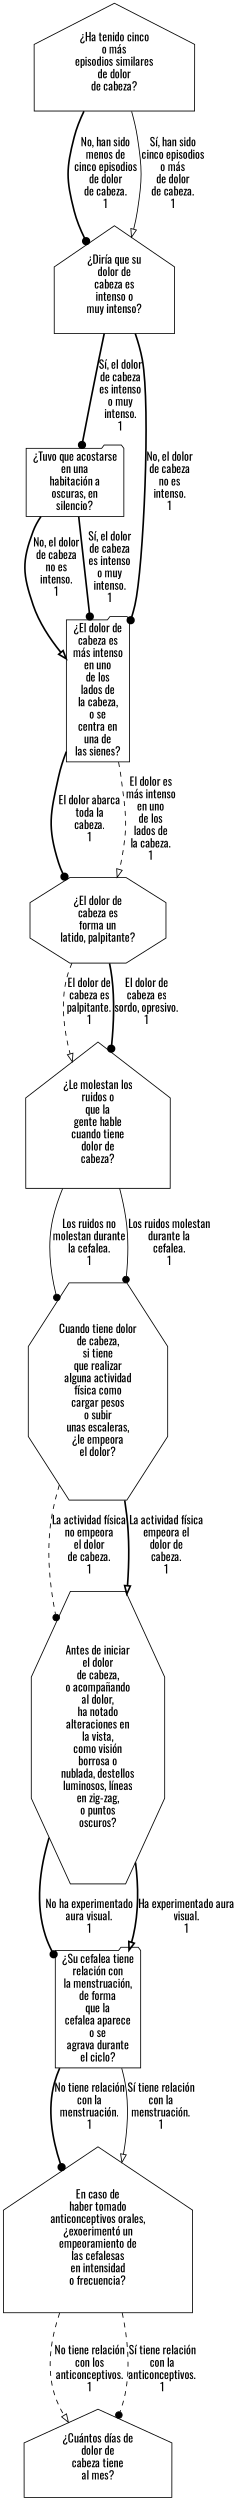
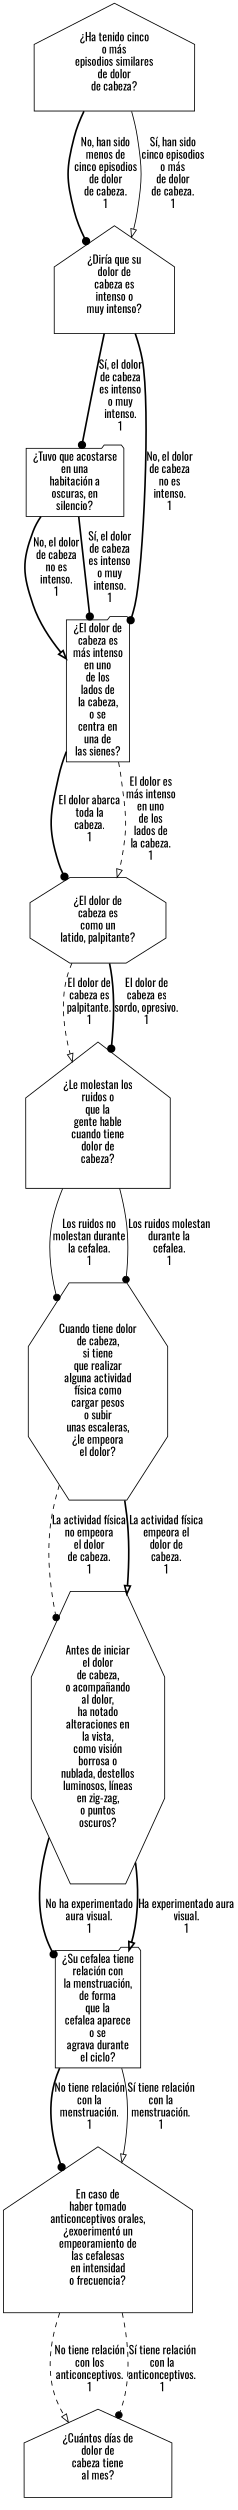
node "¿El dolor de cabeza es forma un latido, palpitante?": label "¿El dolor de cabeza es forma un latido, palpitante?" -> "¿El dolor de cabeza es como un latido, palpitante?"
